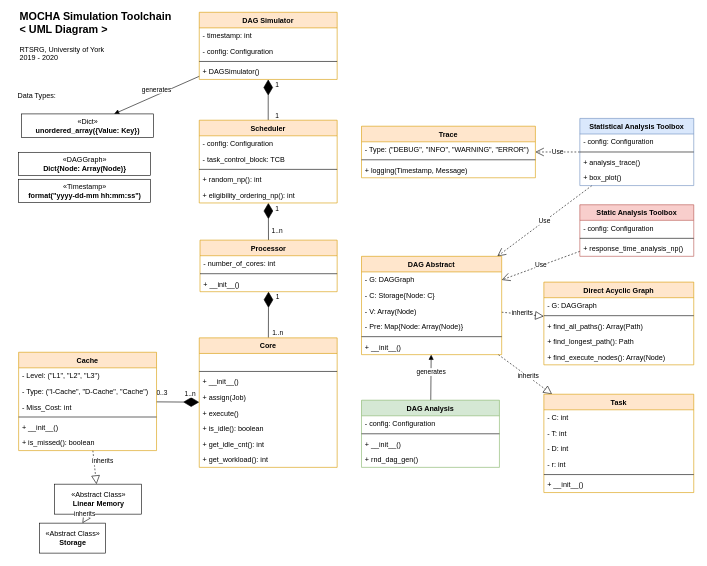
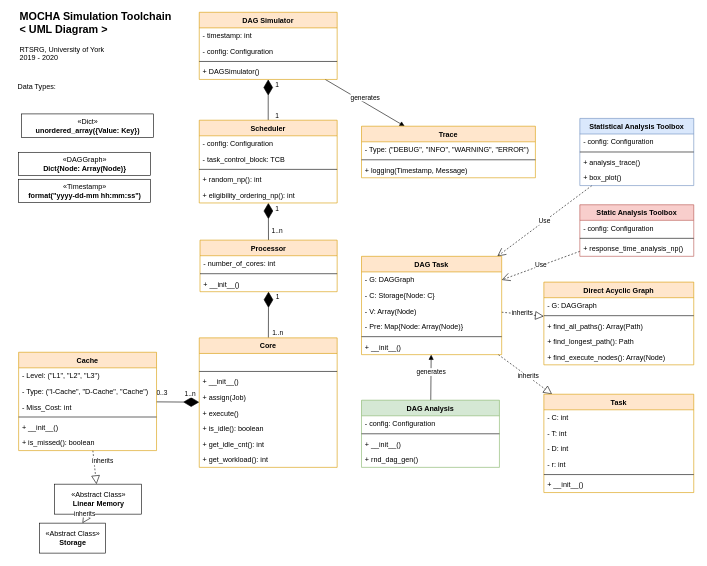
node "Data Types:": moved (36, 95) -> (36, 86)
edge "DAG Simulator" -> "«Dict» unordered_array({Value: Key})": now "DAG Simulator" -> "Trace"
edge "Statistical Analysis Toolbox" -> "Trace": removed, label "Use"
node "DAG Abstract": label "DAG Abstract" -> "DAG Task"
